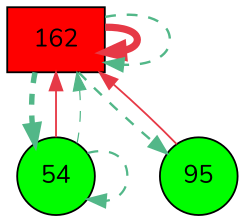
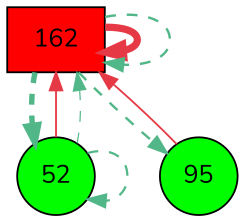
node "54": label "54" -> "52"
